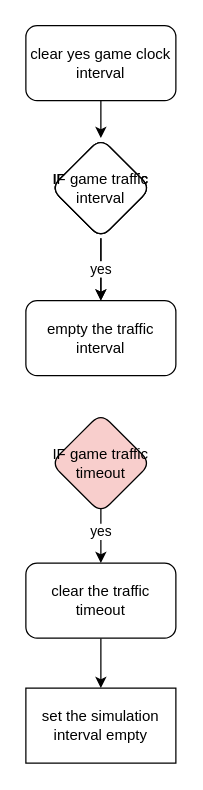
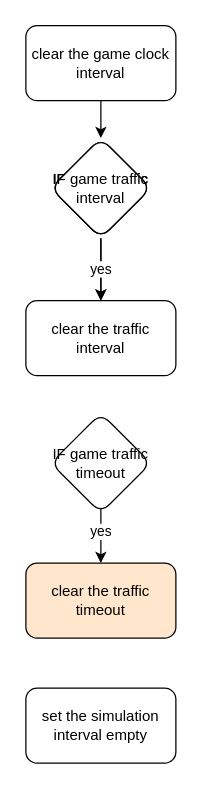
node "clear yes game clock interval": label "clear yes game clock interval" -> "clear the game clock interval"
node "empty the traffic interval": label "empty the traffic interval" -> "clear the traffic interval"
node "IF game traffic timeout": fillcolor #f8cecc -> #ffffff
node "clear the traffic timeout": fillcolor #ffffff -> #ffe6cc
edge "clear the traffic timeout" -> "set the simulation interval empty": removed
node "set the simulation interval empty": shape rectangle -> rounded rectangle
